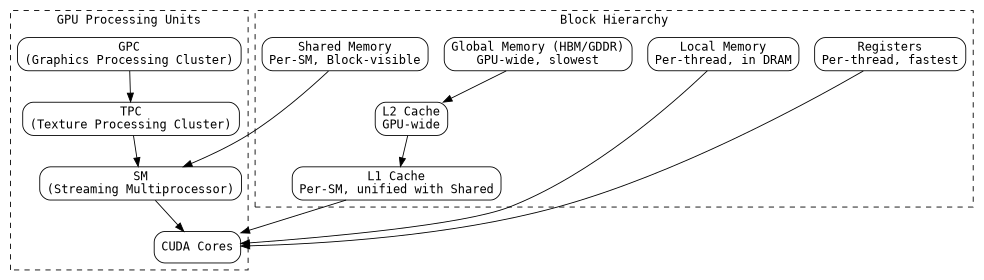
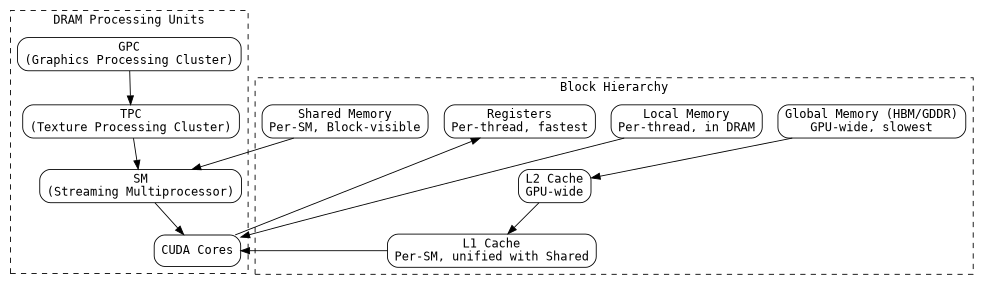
cluster "GPU Processing Units": label "GPU Processing Units" -> "DRAM Processing Units"
edge "Registers Per-thread, fastest" -> "CUDA Cores": reversed
